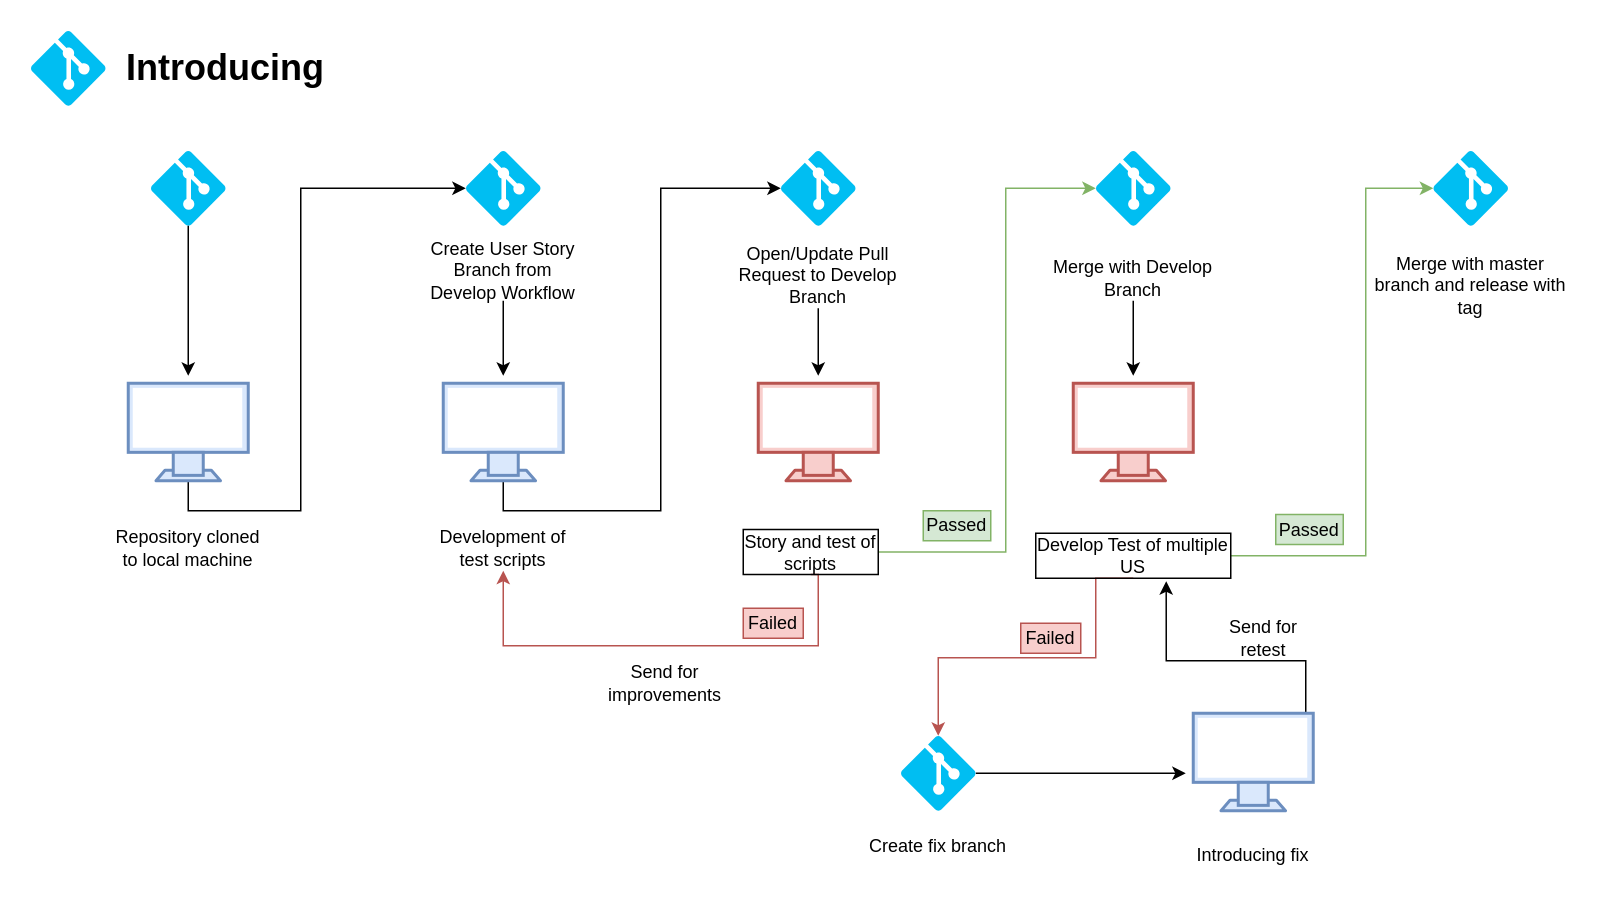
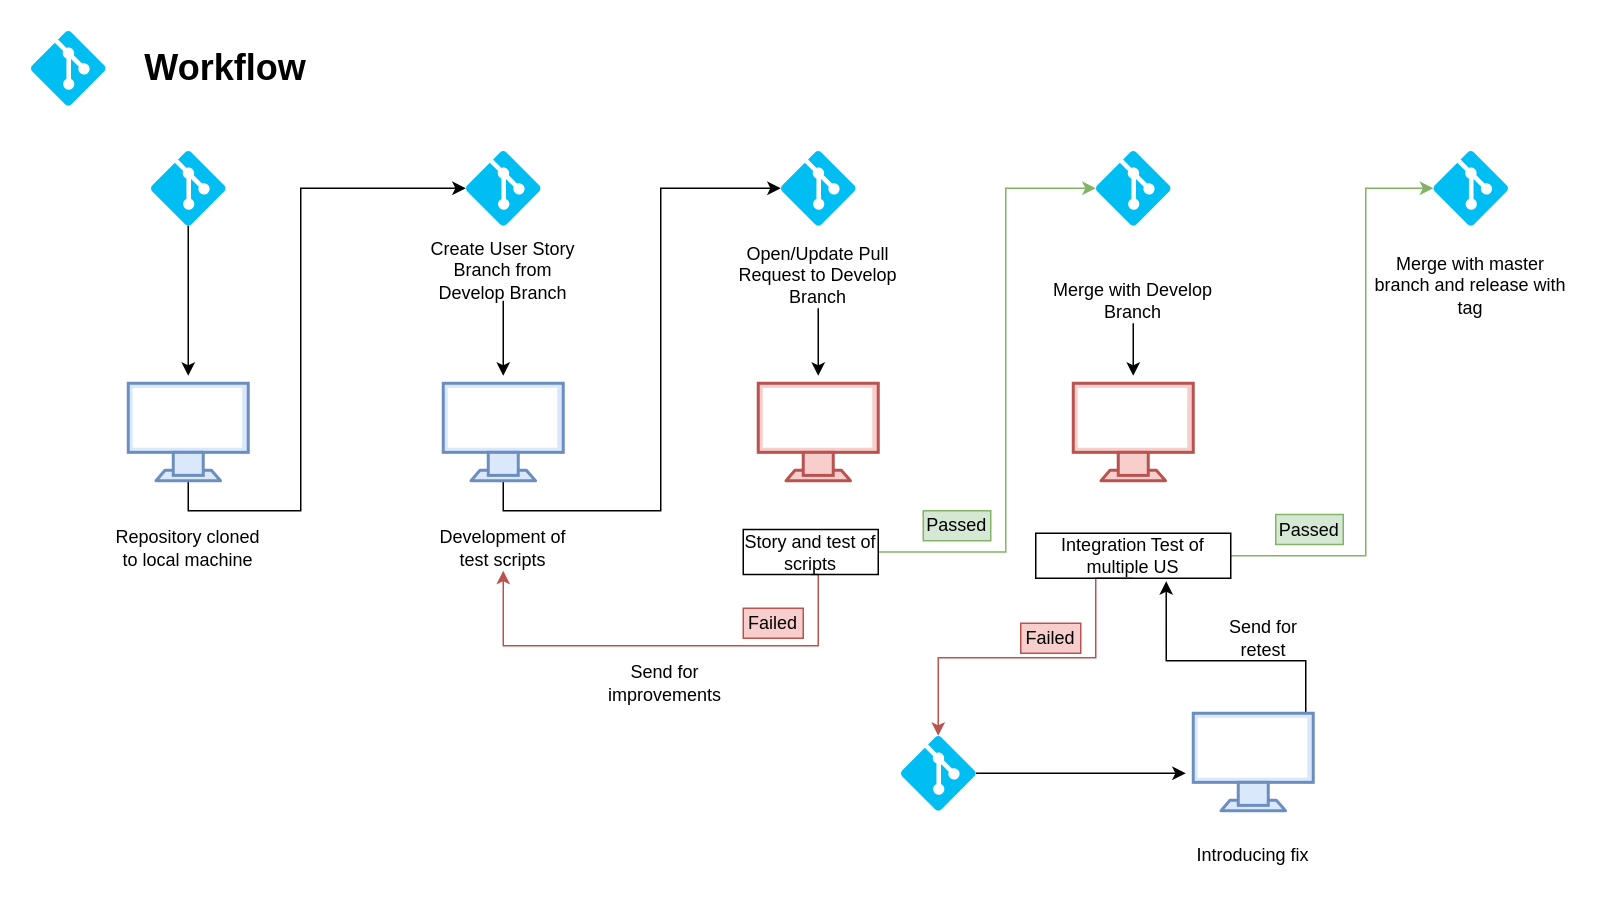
node "Introducing": label "Introducing" -> "Workflow"
node "Create User Story Branch from Develop Workflow": label "Create User Story Branch from Develop Workflow" -> "Create User Story Branch from Develop Branch"
node "Merge with Develop Branch": moved (1133, 278) -> (1133, 301)
node "Develop Test of multiple US": label "Develop Test of multiple US" -> "Integration Test of multiple US"
node "Create fix branch": removed
